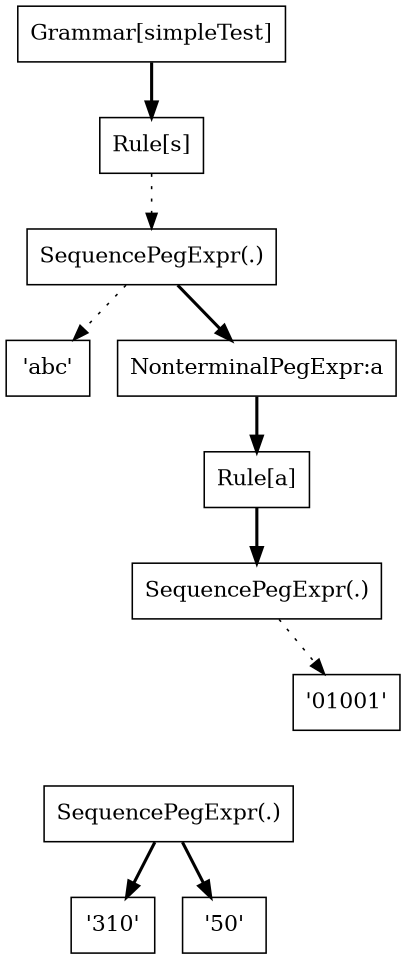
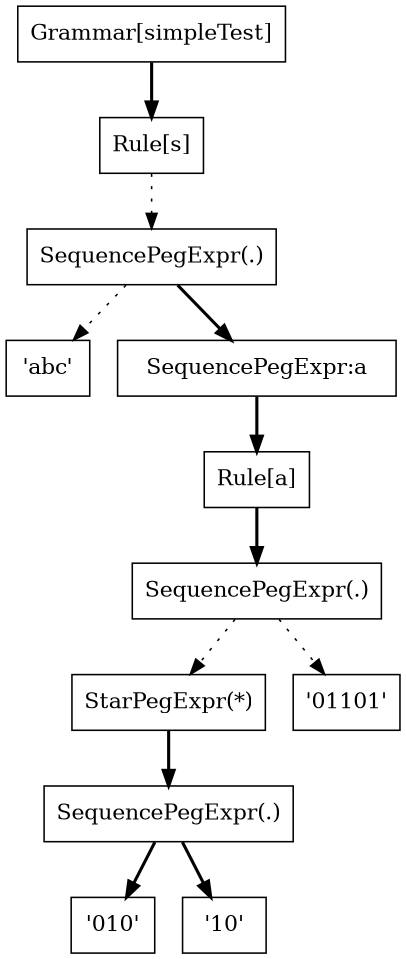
node "NonterminalPegExpr:a": label "NonterminalPegExpr:a" -> "SequencePegExpr:a"
node "StarPegExpr(*)": added
node "'01001'": label "'01001'" -> "'01101'"
node "'310'": label "'310'" -> "'010'"
node "'50'": label "'50'" -> "'10'"
